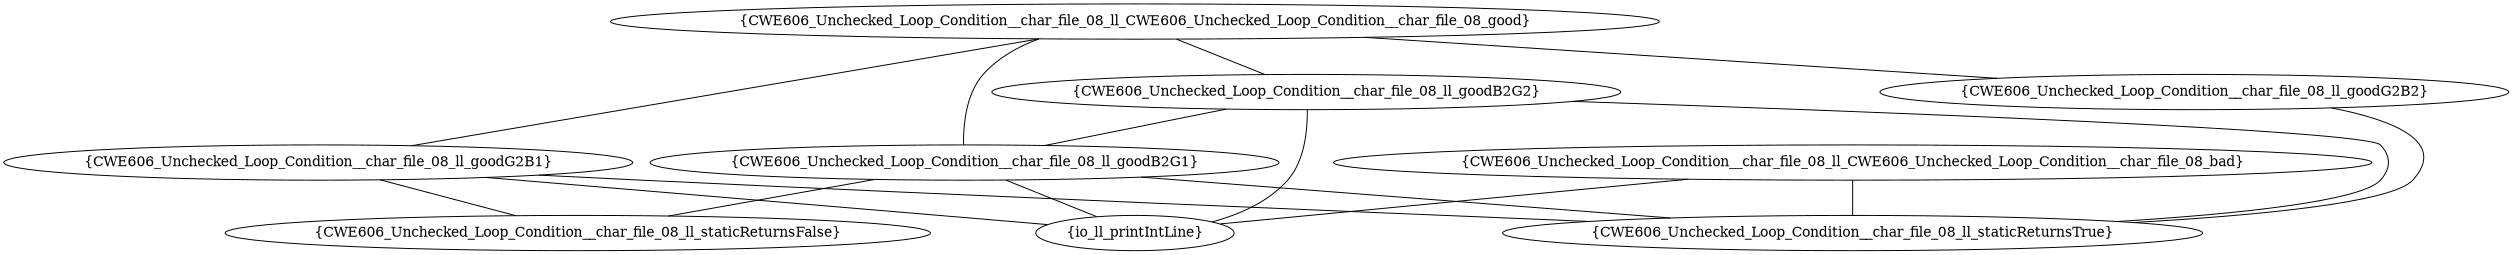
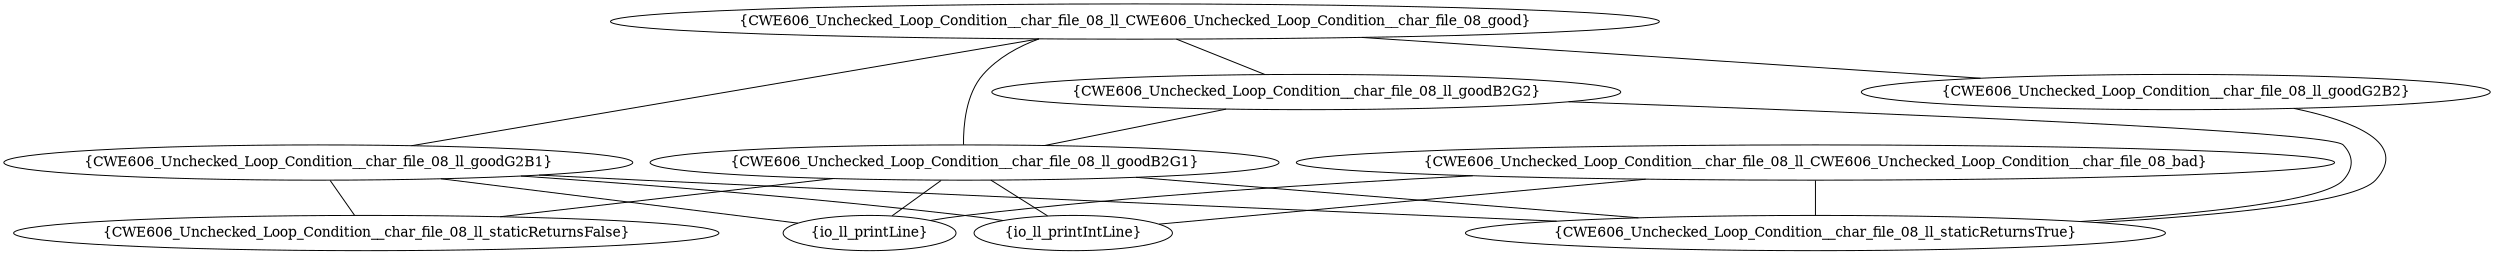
edge "{CWE606_Unchecked_Loop_Condition__char_file_08_ll_goodB2G2}" -- "{io_ll_printIntLine}": removed
node "{io_ll_printLine}": added
